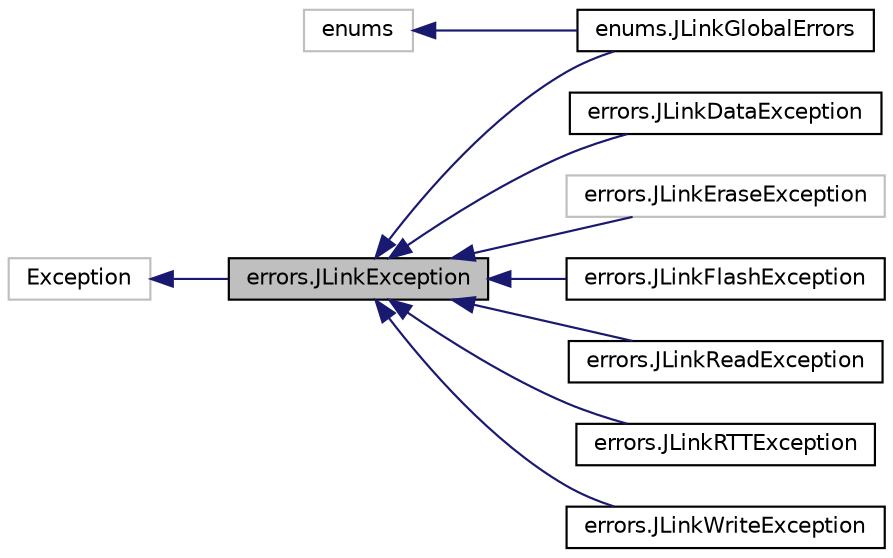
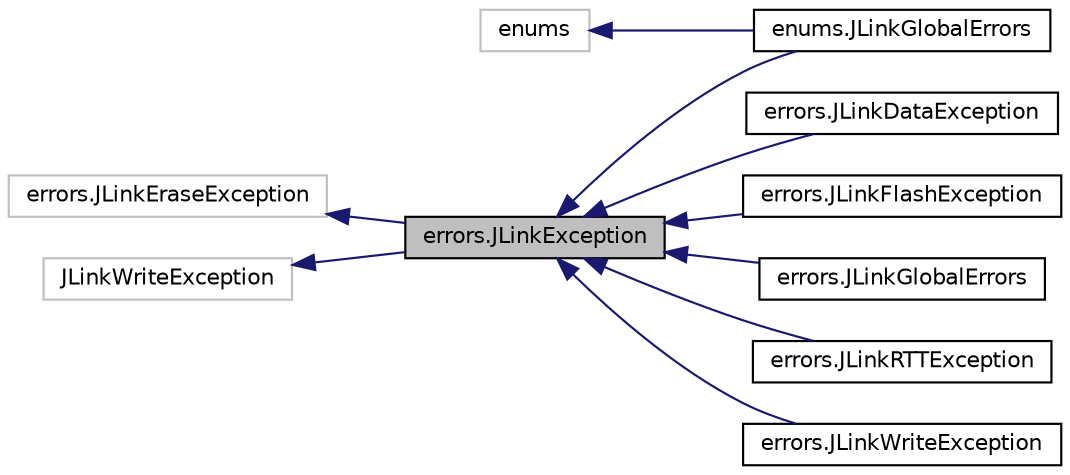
edge "errors.JLinkEraseException" -> "errors.JLinkException": reversed
node "Exception": label "Exception" -> "JLinkWriteException"
node "errors.JLinkReadException": label "errors.JLinkReadException" -> "errors.JLinkGlobalErrors"
